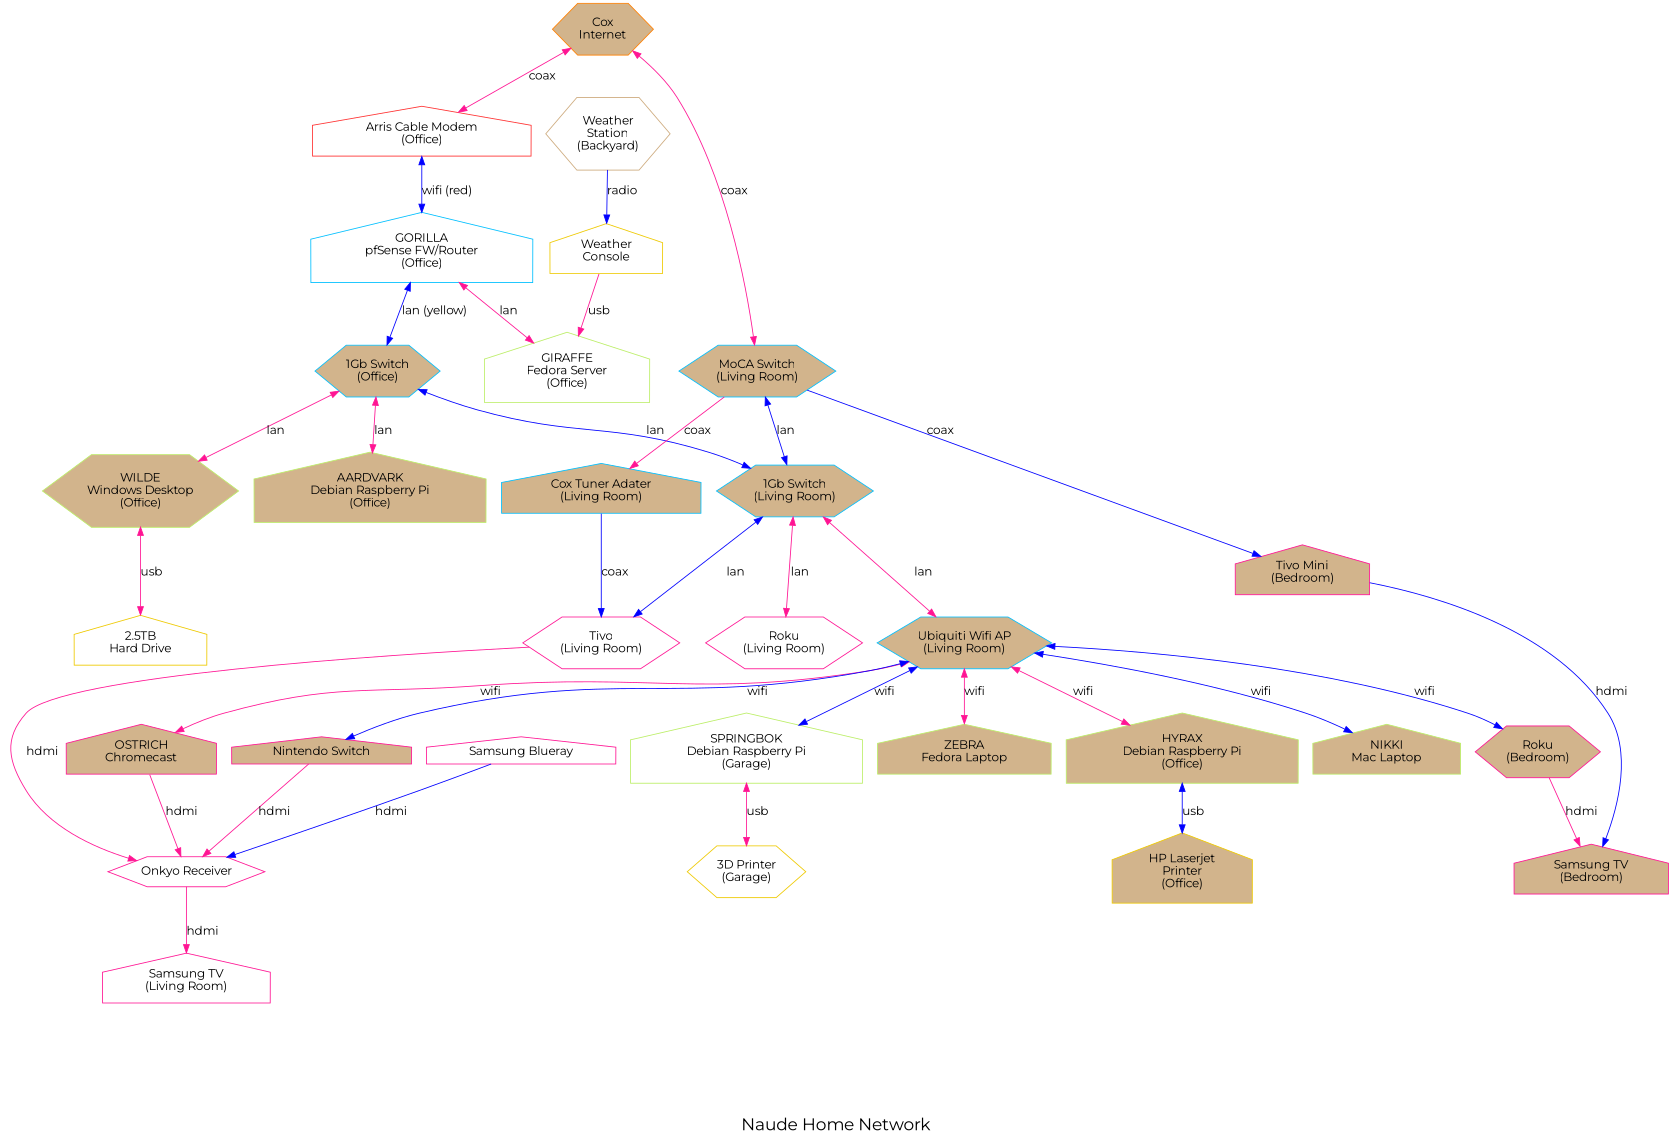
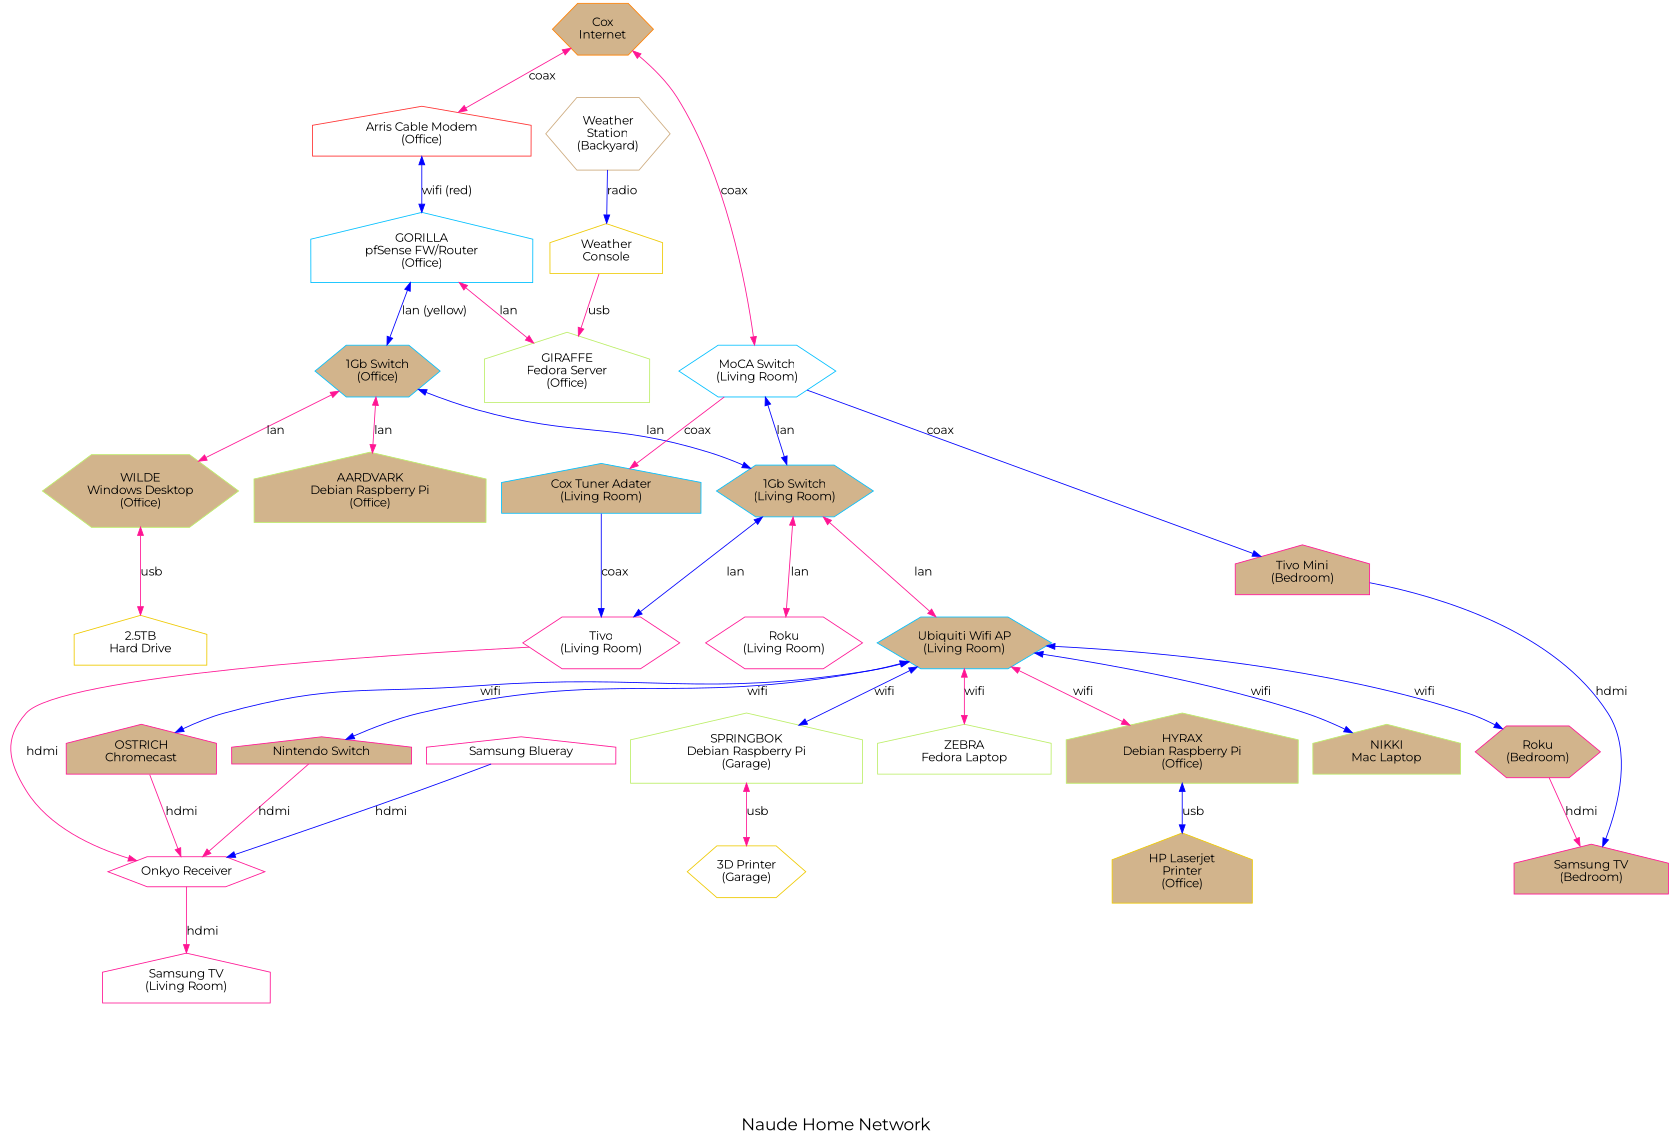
node "MoCA Switch (Living Room)": fillcolor tan -> white
edge "Ubiquiti Wifi AP (Living Room)" -- "OSTRICH Chromecast": color deeppink -> blue
node "ZEBRA Fedora Laptop": fillcolor tan -> white
